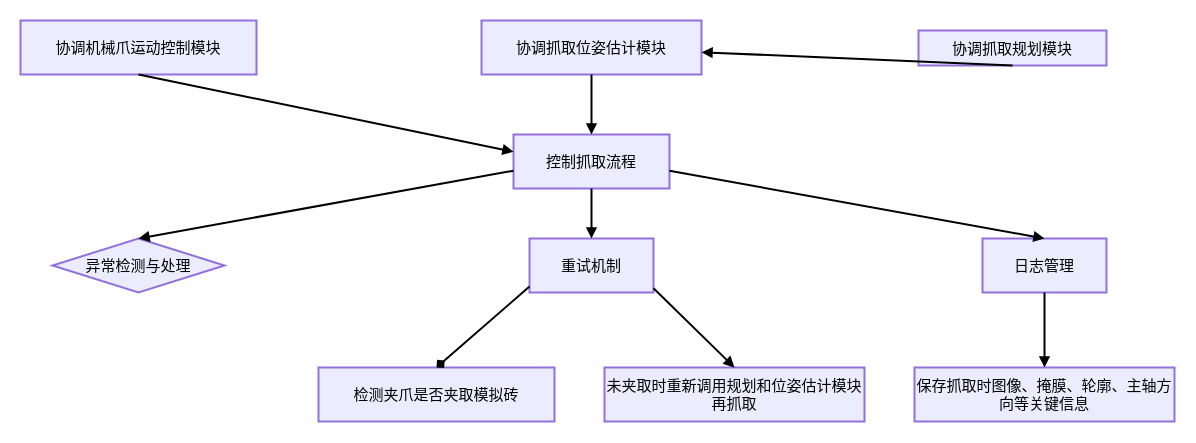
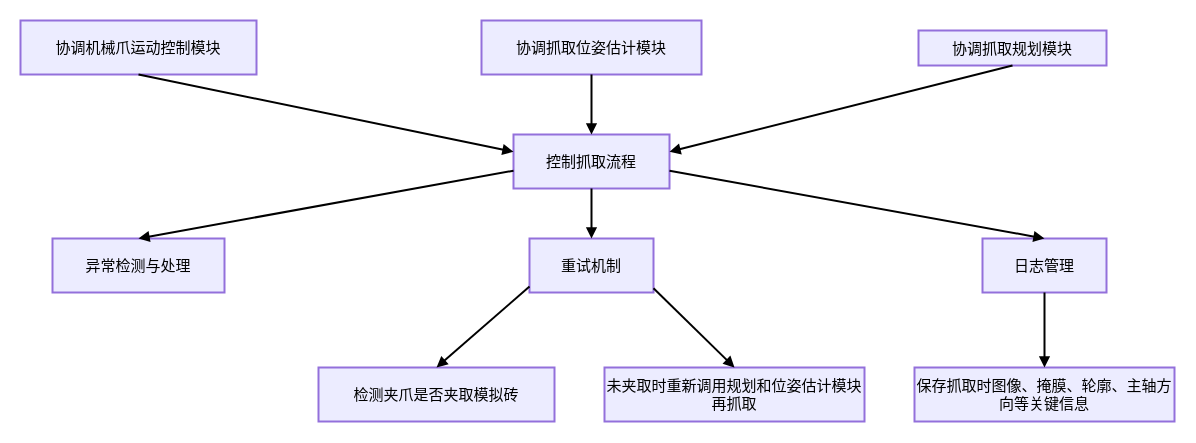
edge "协调抓取规划模块" -> "协调抓取位姿估计模块": now "协调抓取规划模块" -> "控制抓取流程"
node "异常检测与处理": shape diamond -> rectangle
edge "重试机制" -> "检测夹爪是否夹取模拟砖": arrowhead diamond -> block
